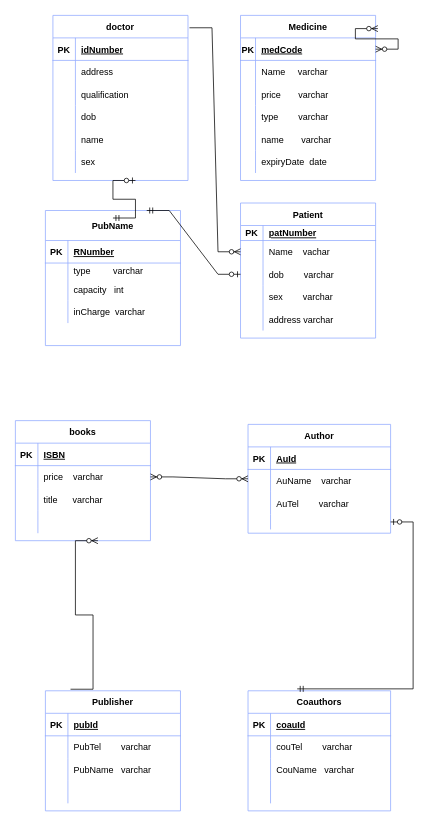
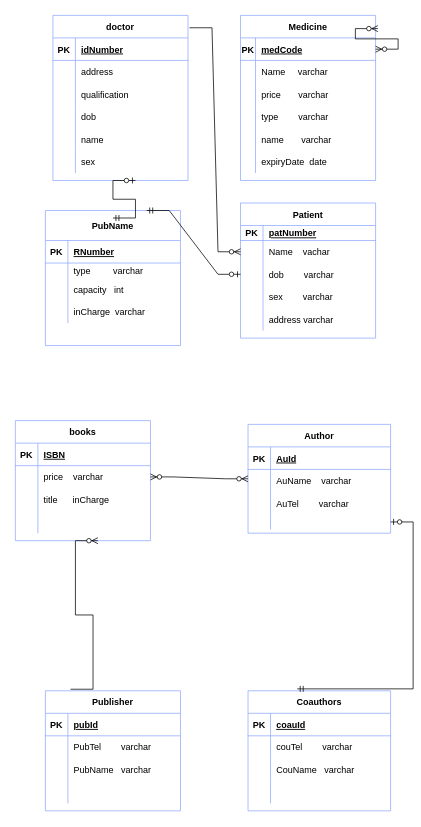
node "title varchar": label "title varchar" -> "title inCharge"
